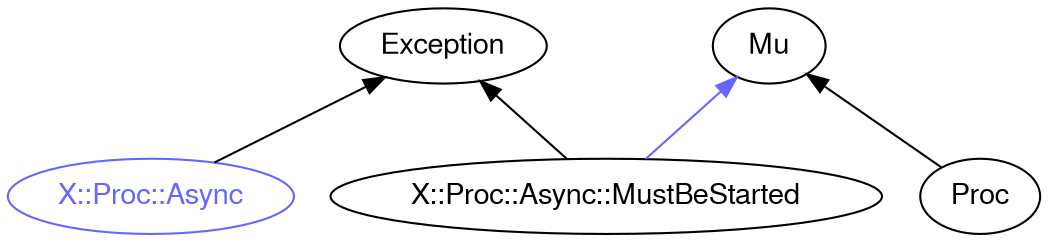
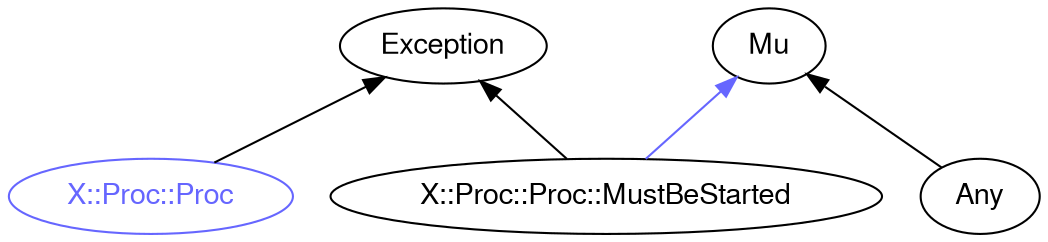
node "X::Proc::Async": label "X::Proc::Async" -> "X::Proc::Proc"
node "X::Proc::Async::MustBeStarted": label "X::Proc::Async::MustBeStarted" -> "X::Proc::Proc::MustBeStarted"
node "Proc": label "Proc" -> "Any"
